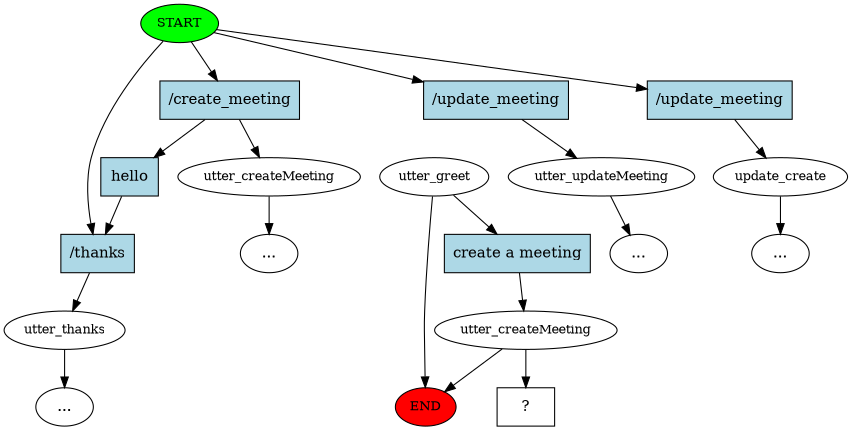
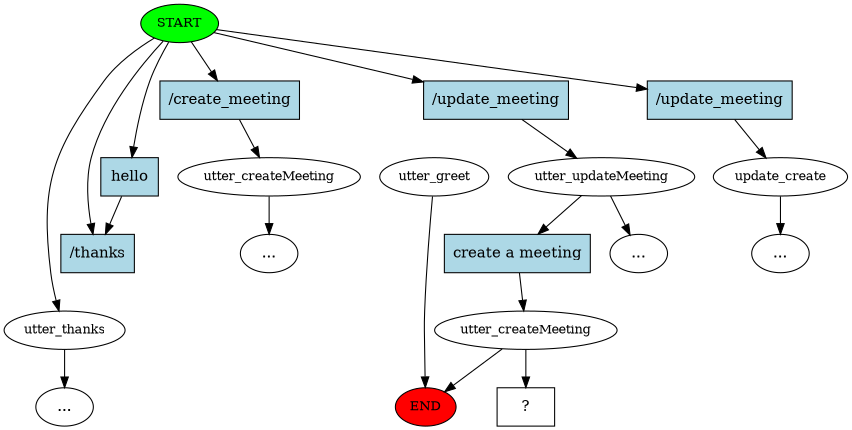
edge "/create_meeting" -> "hello": now "START" -> "hello"
edge "utter_greet" -> "create a meeting": now "utter_updateMeeting" -> "create a meeting"
edge "/thanks" -> "utter_thanks": now "START" -> "utter_thanks"
